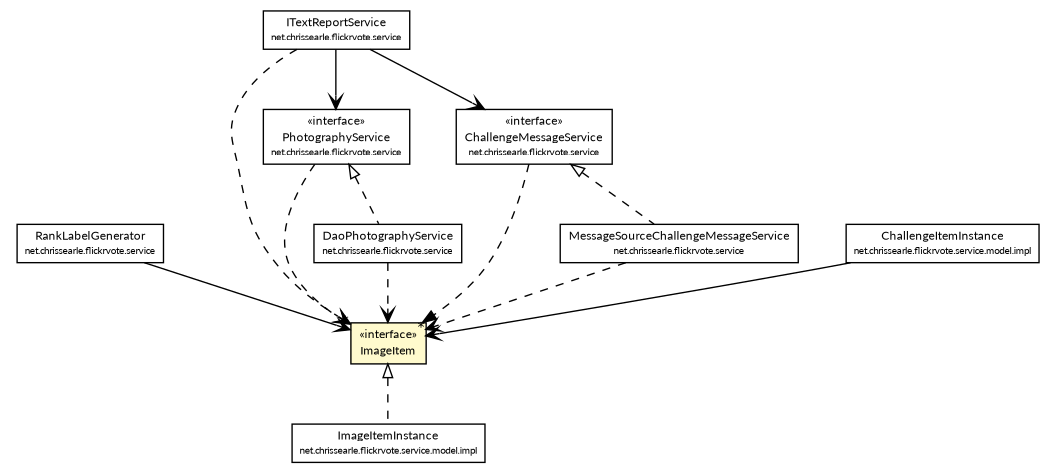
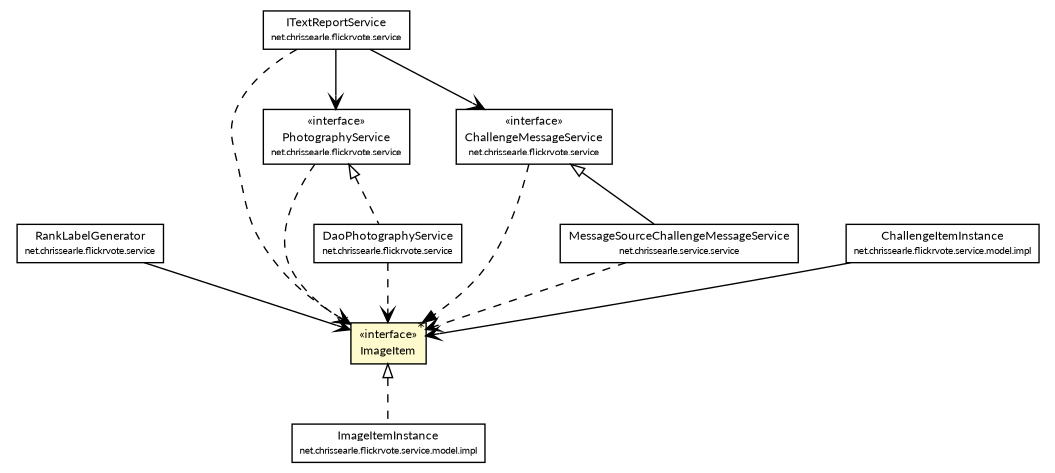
edge "MessageSourceChallengeMessageService" -> "ChallengeMessageService": style dashed -> solid
node "MessageSourceChallengeMessageService": text "net.chrissearle.flickrvote.service" -> "net.chrissearle.service.service"
